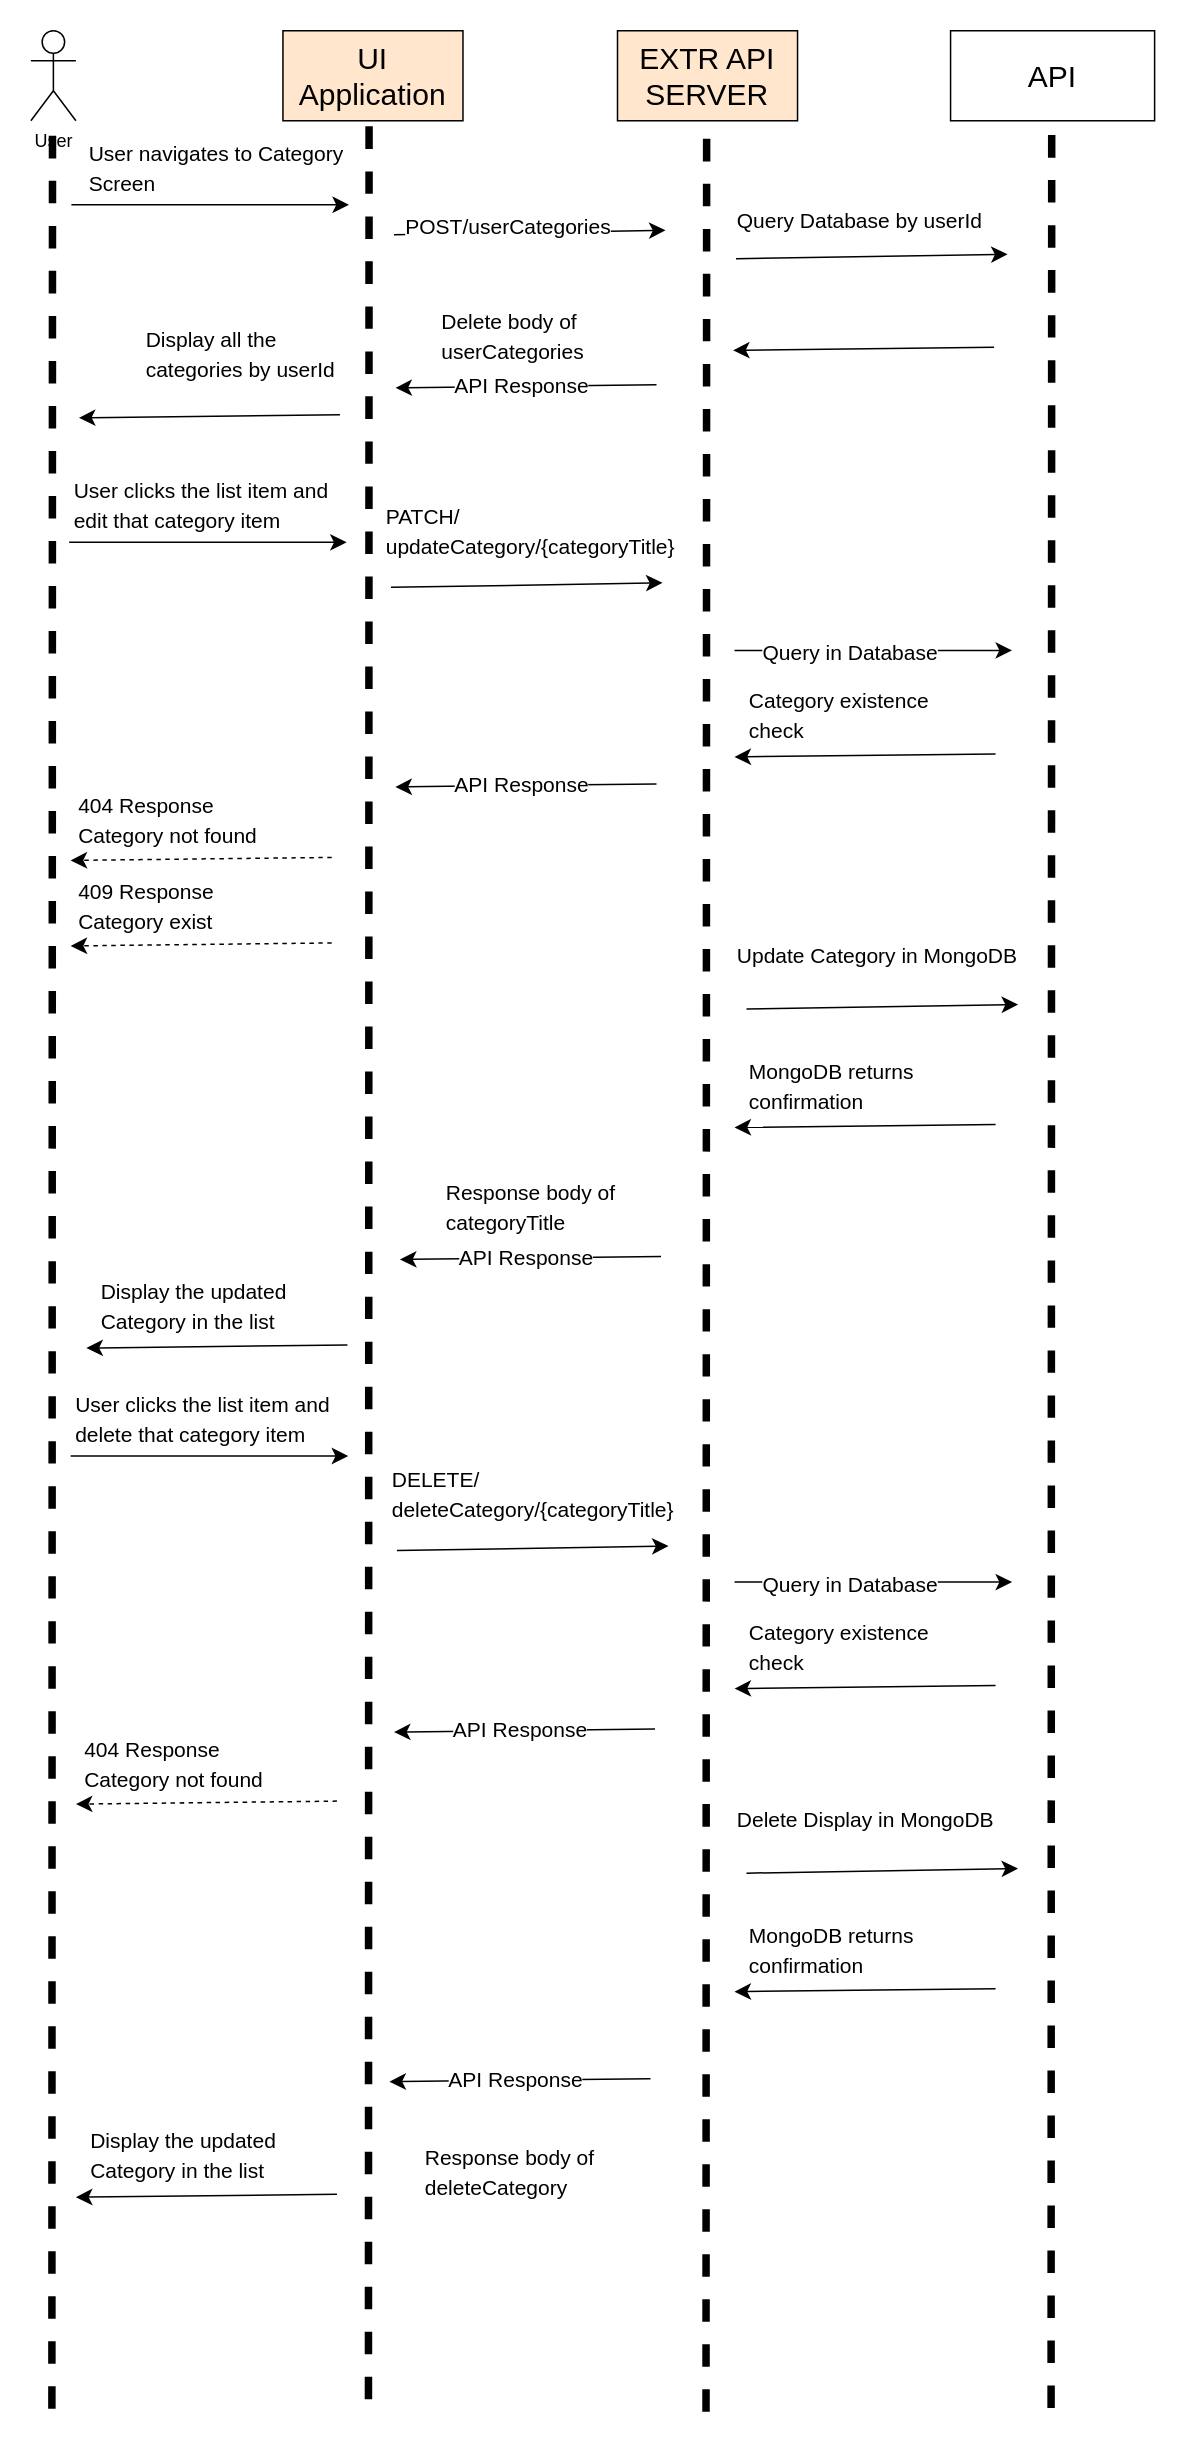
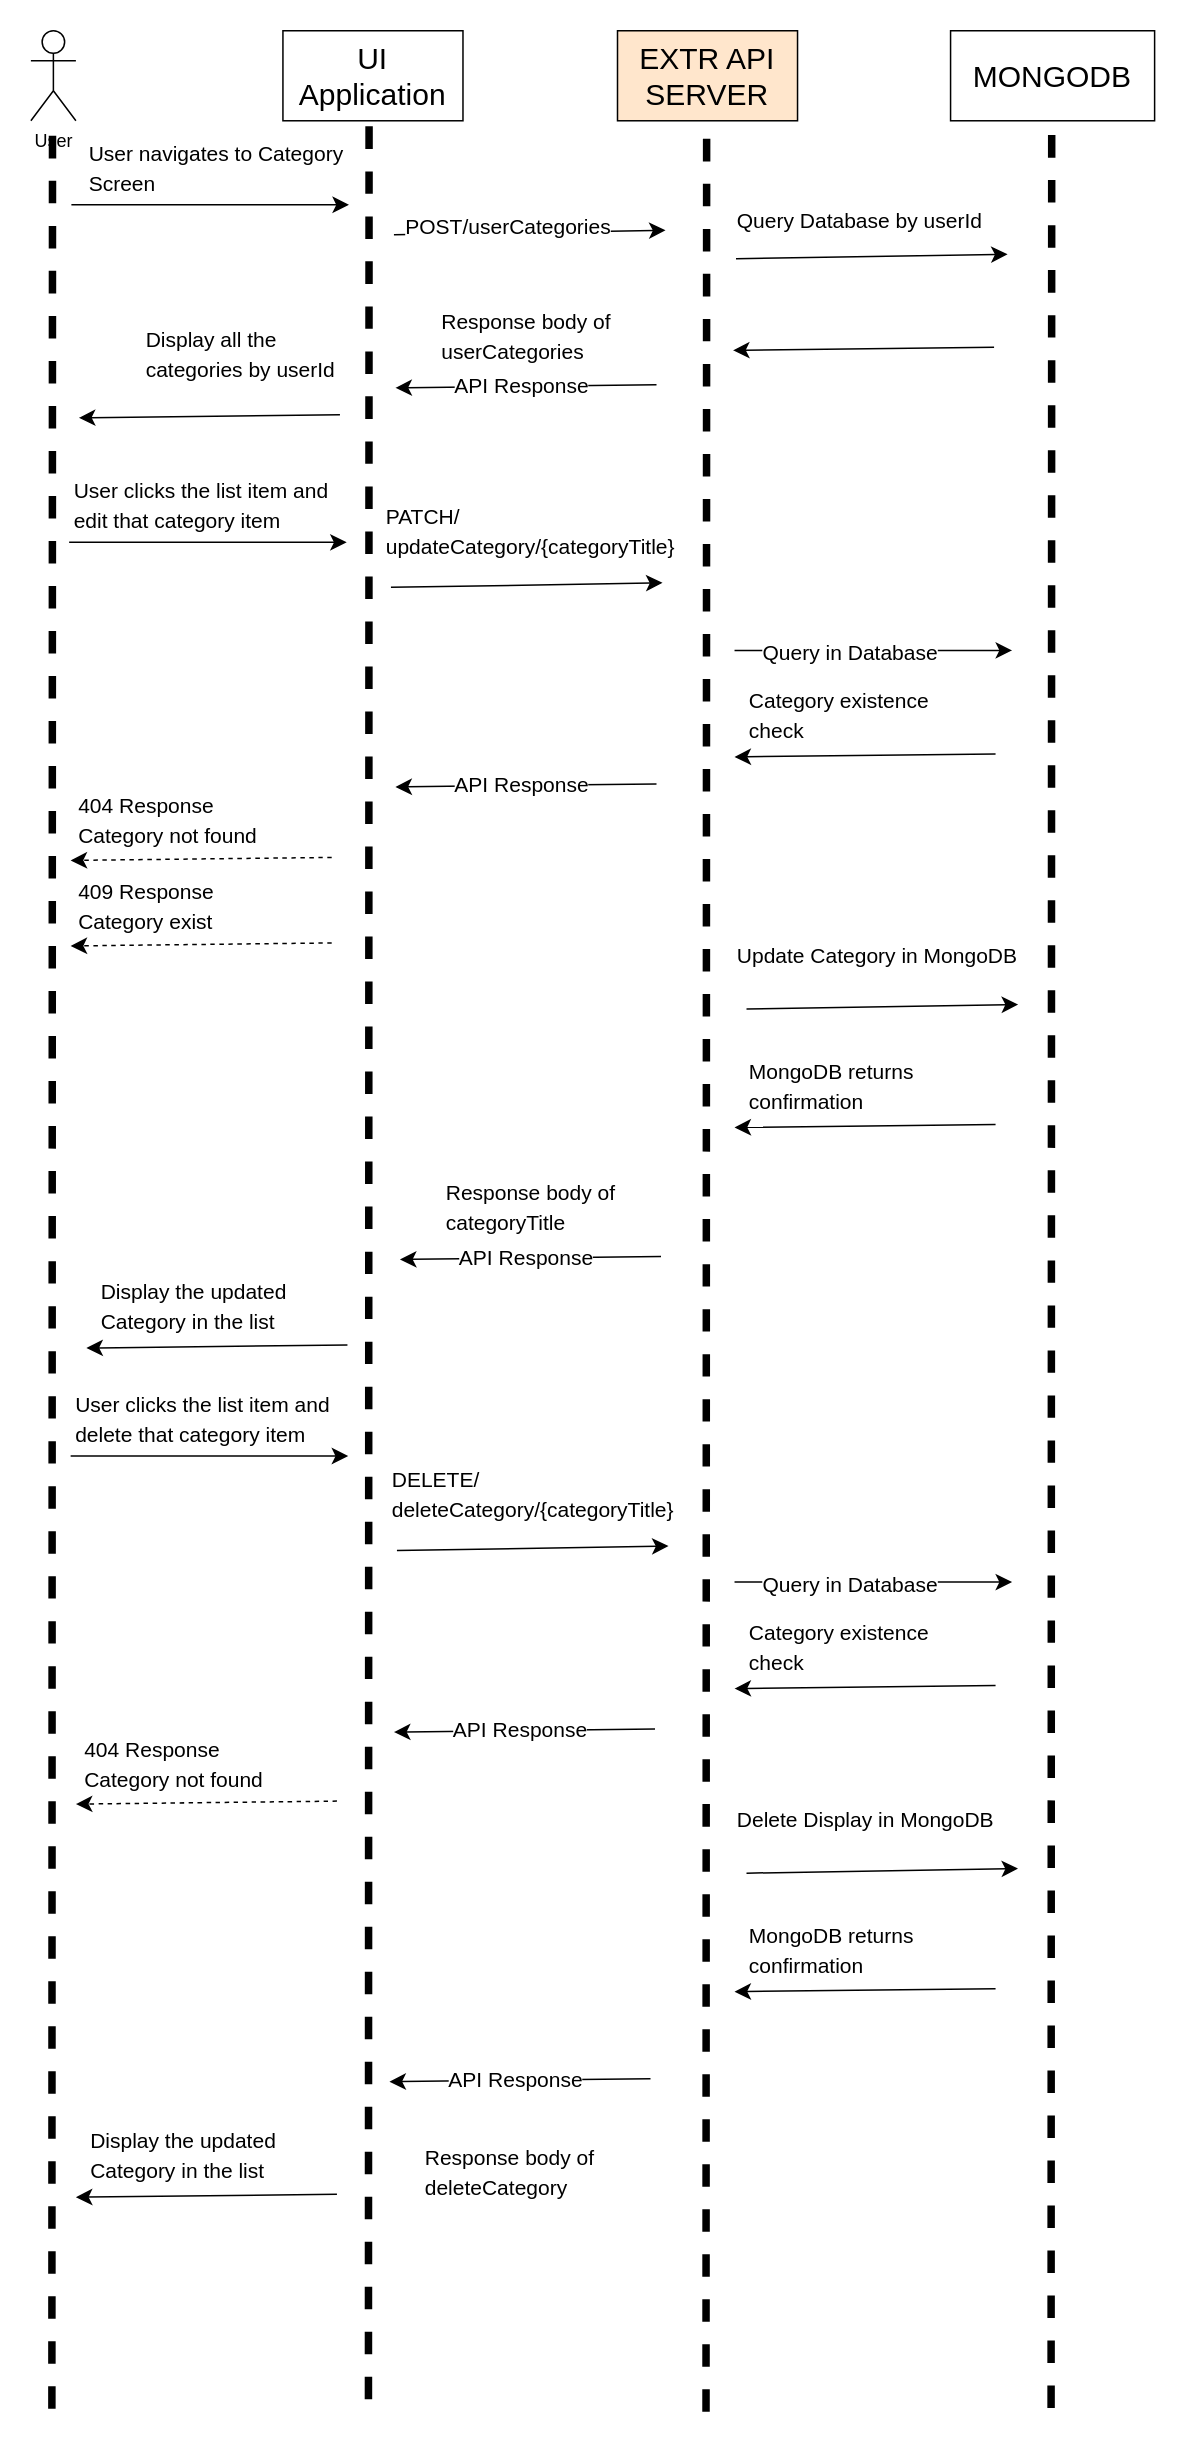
node "UI Application": fillcolor #ffe6cc -> #ffffff
node "API": label "API" -> "MONGODB"
node "Delete body of userCategories": label "Delete body of userCategories" -> "Response body of userCategories"
